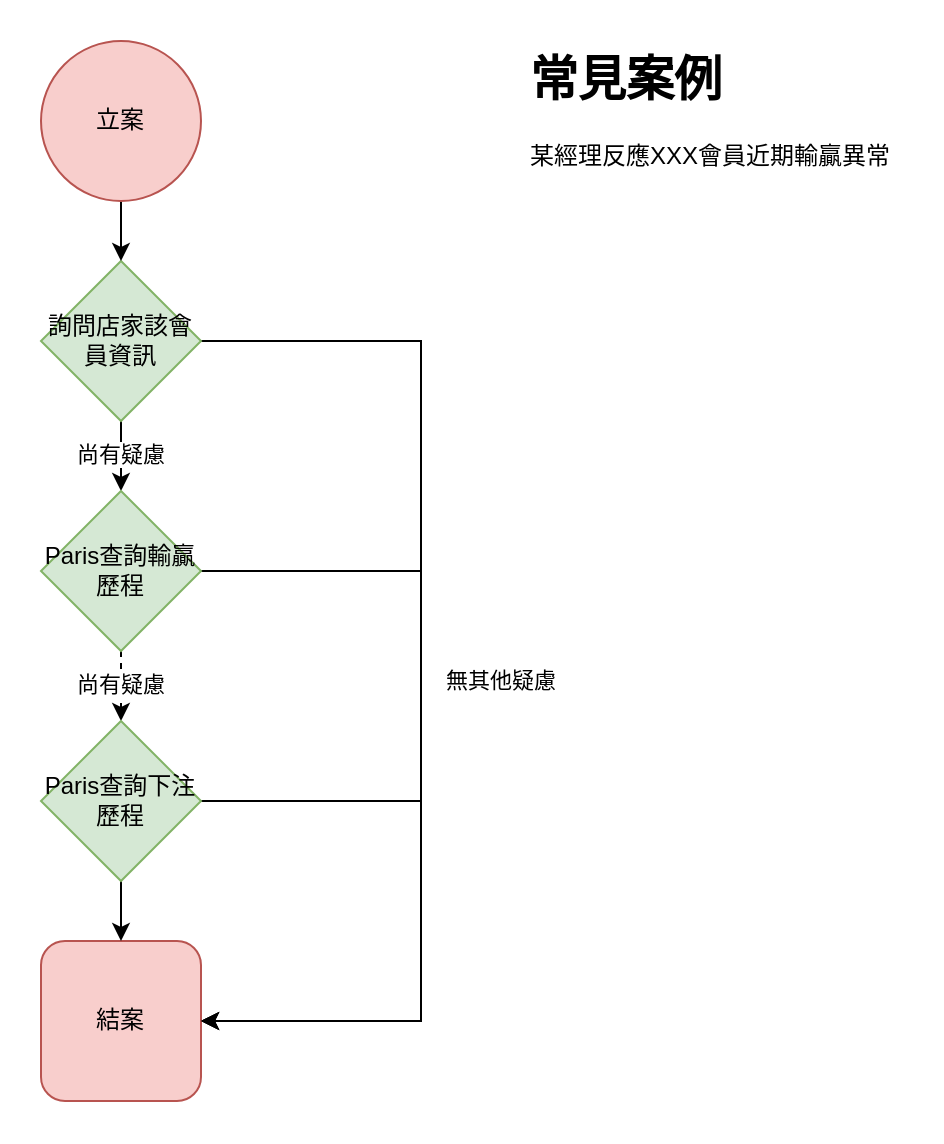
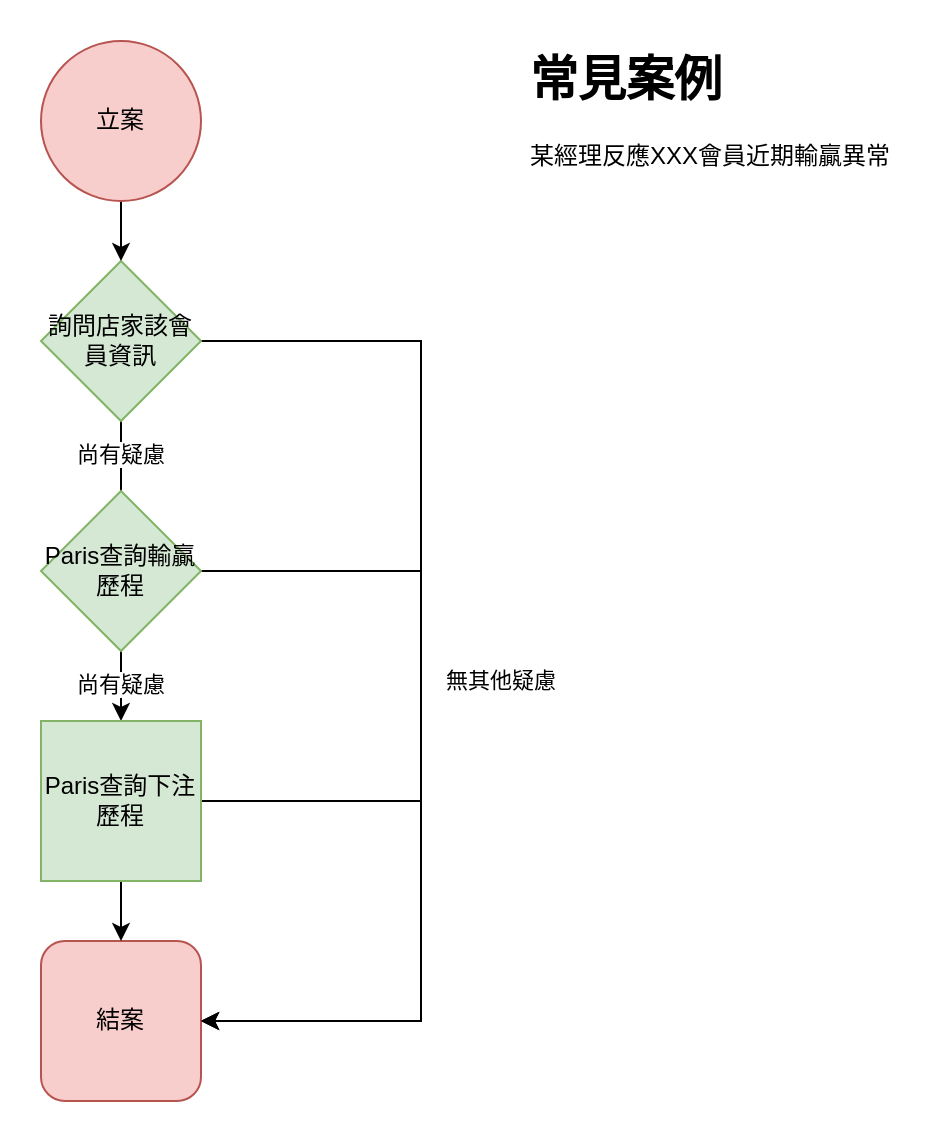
edge "詢問店家該會員資訊" -> "Paris查詢輸贏歷程": arrowhead classic -> none
edge "Paris查詢輸贏歷程" -> "Paris查詢下注歷程": style dashed -> solid
node "Paris查詢下注歷程": shape diamond -> rectangle
